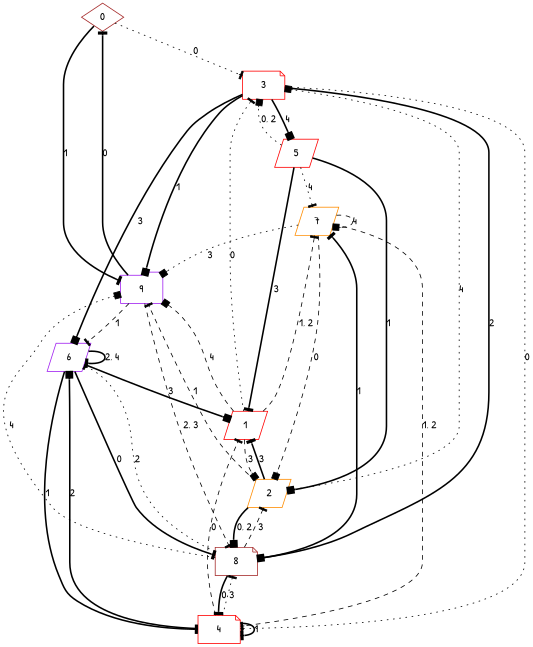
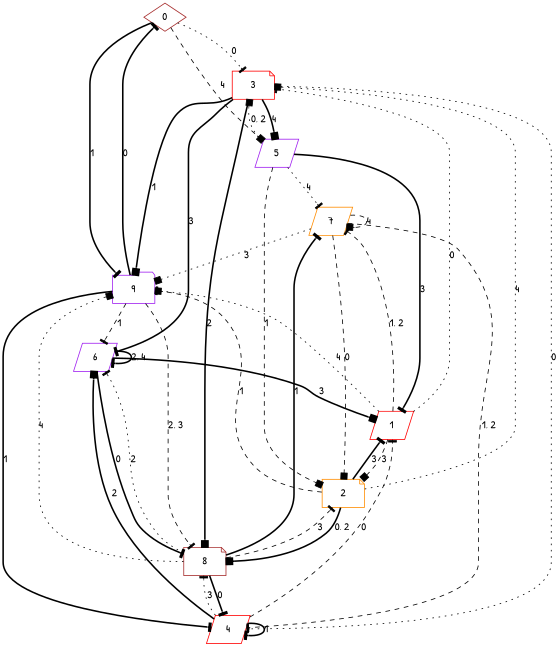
edge "0" -> "5": added, label "4"
node "5": color red -> purple
edge "3" -> "6": arrowhead box -> tee
edge "5" -> "2": style bold -> dashed
edge "1" -> "9": style dashed -> dotted
node "2": shape parallelogram -> note
edge "6" -> "4": now "9" -> "4"
node "4": shape note -> parallelogram
